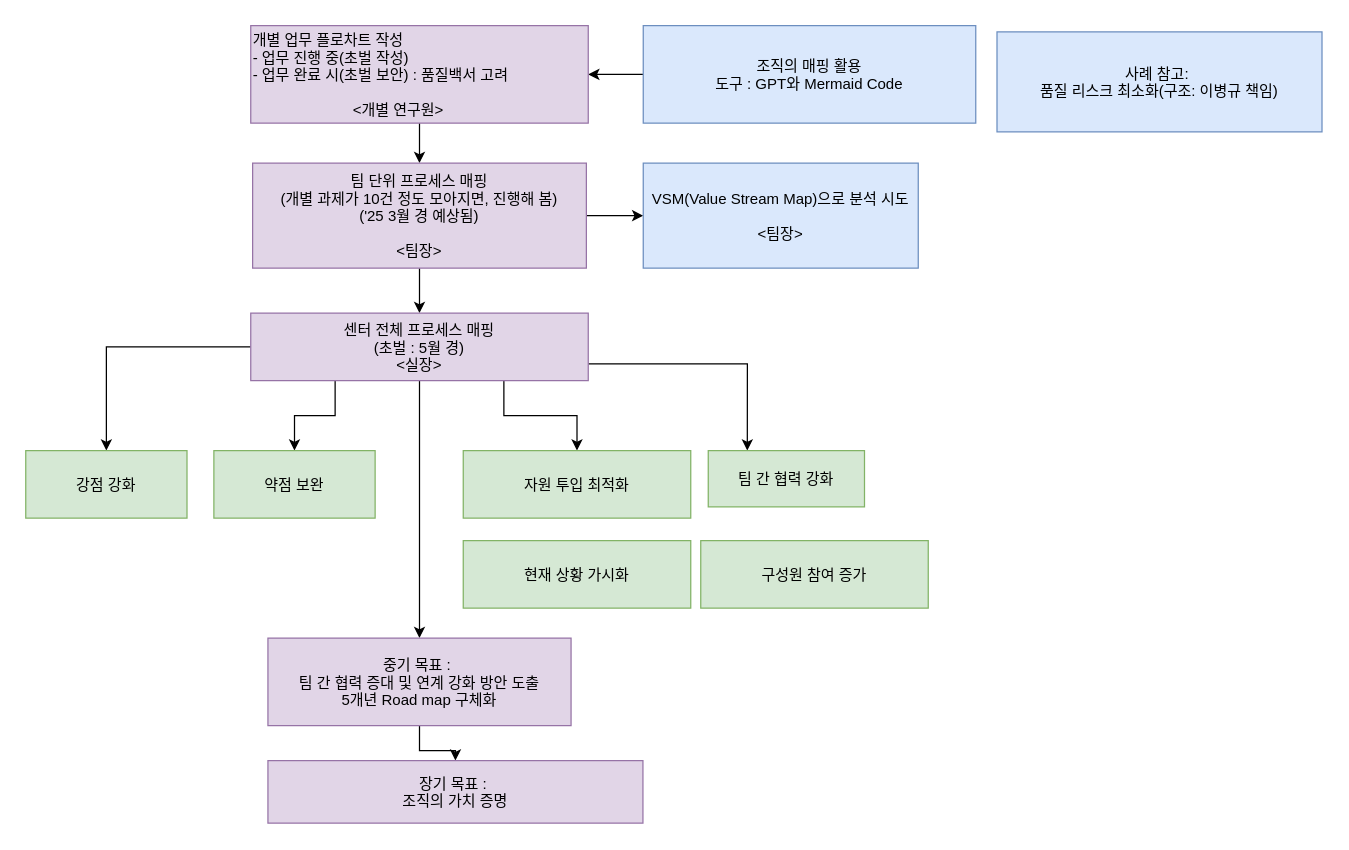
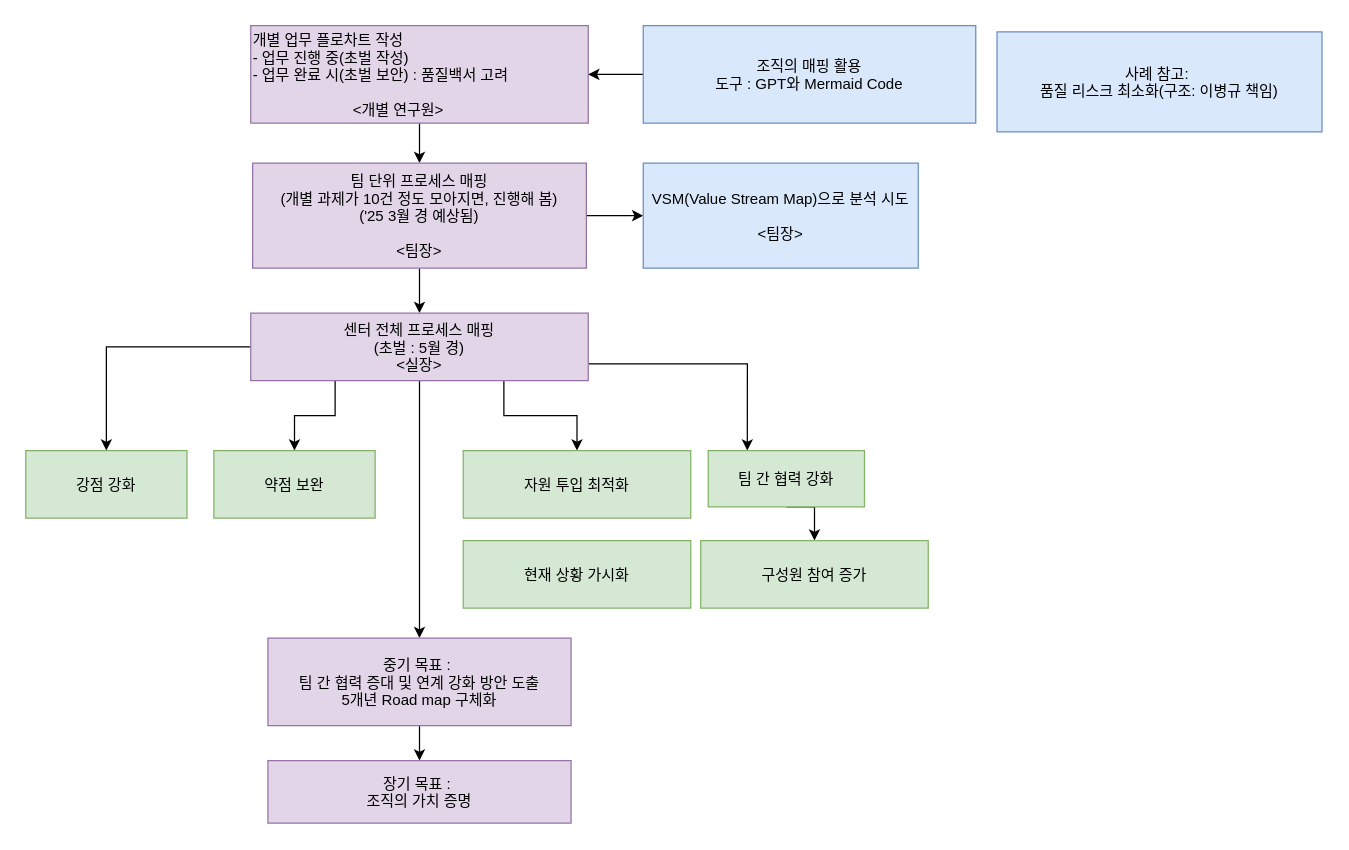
edge "팀 간 협력 강화" -> "구성원 참여 증가": added
node "장기 목표 : 조직의 가치 증명": size 375x63 -> 303x63
